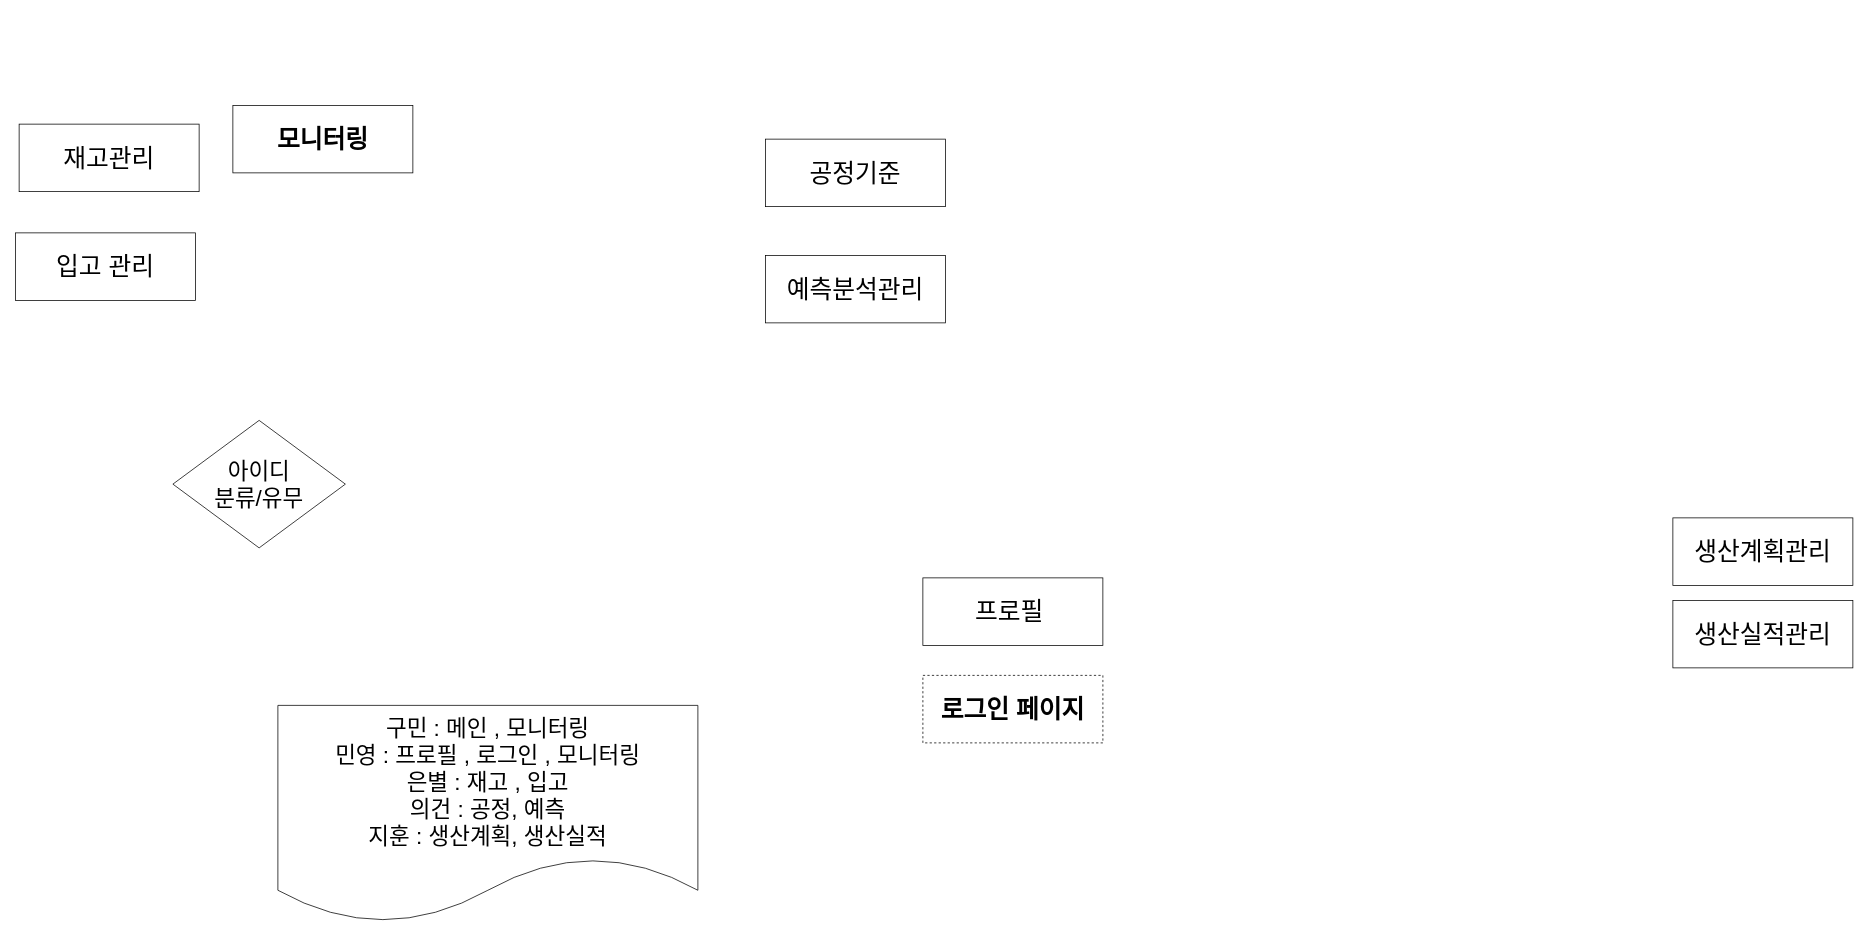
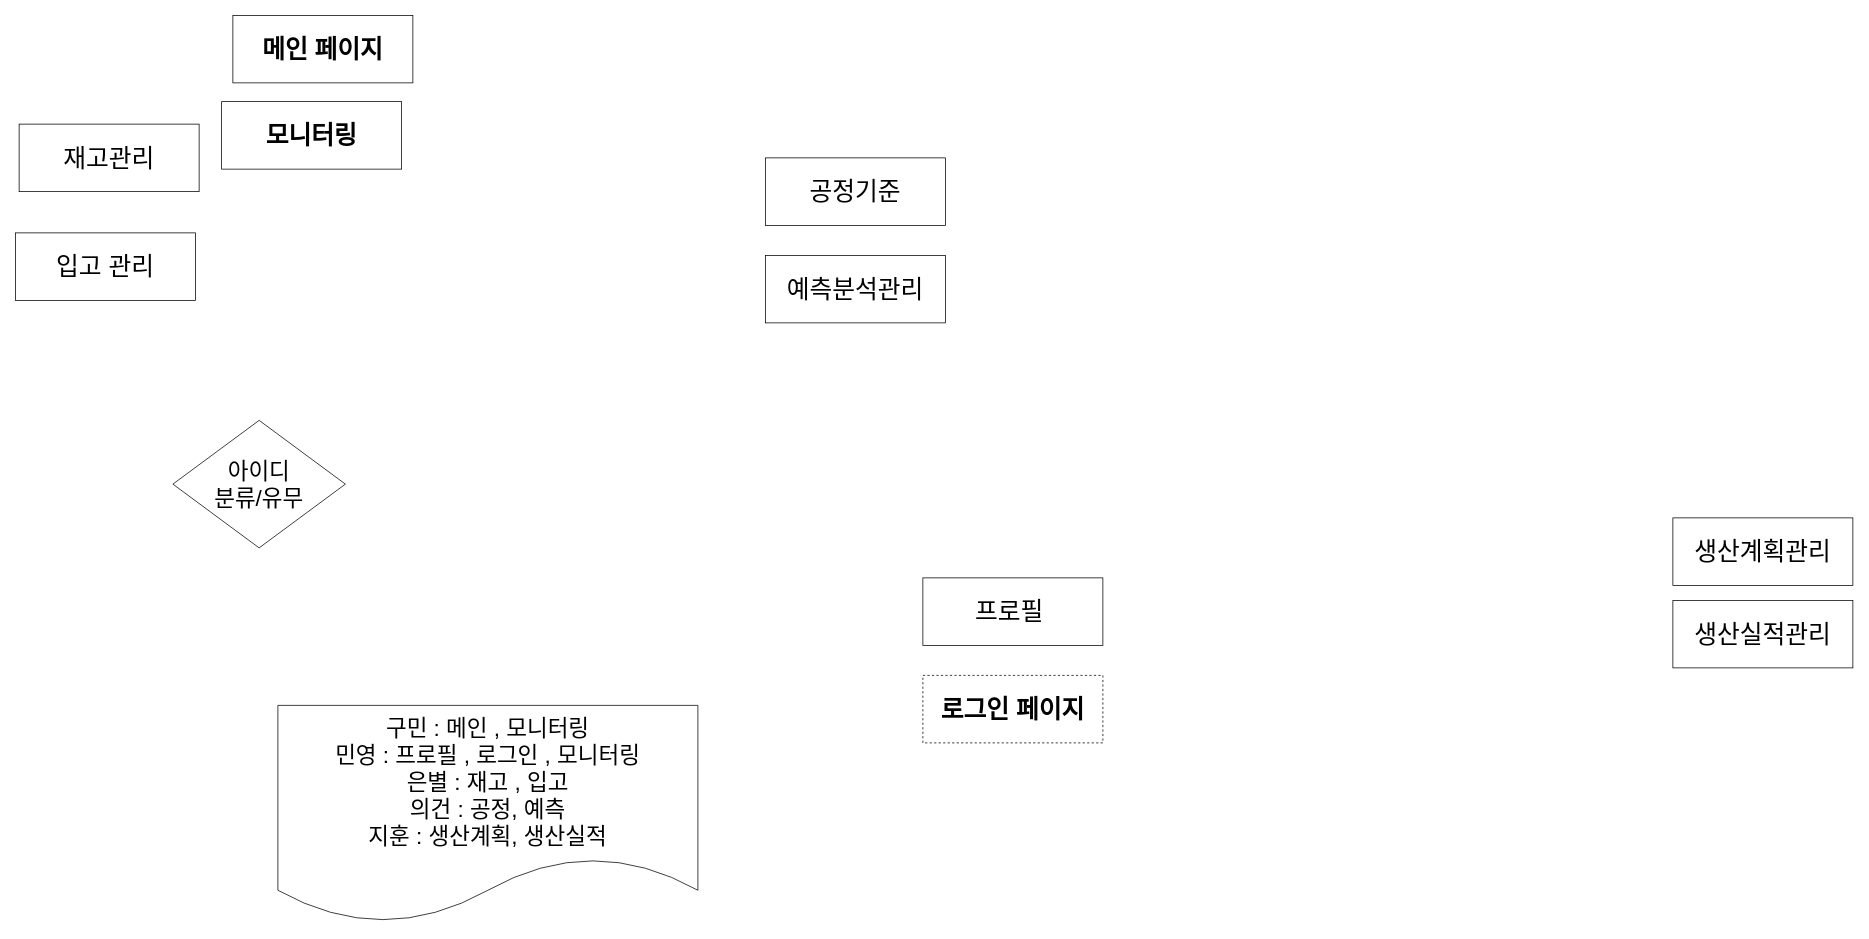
node "메인 페이지": added
node "모니터링": moved (323, 139) -> (312, 135)
node "공정기준": moved (855, 173) -> (855, 192)
